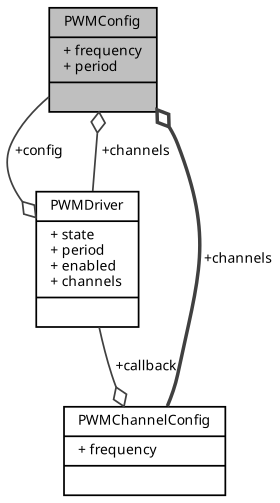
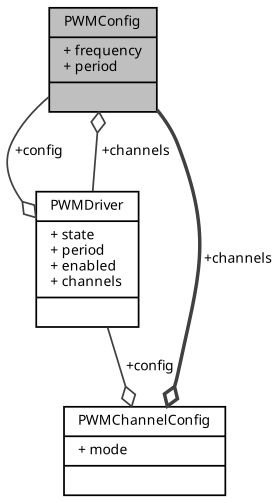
edge "PWMChannelConfig" -> "PWMConfig": reversed
edge "PWMDriver" -> "PWMChannelConfig": label " +callback" -> " +config"
node "PWMChannelConfig": text "+ frequency" -> "+ mode"
